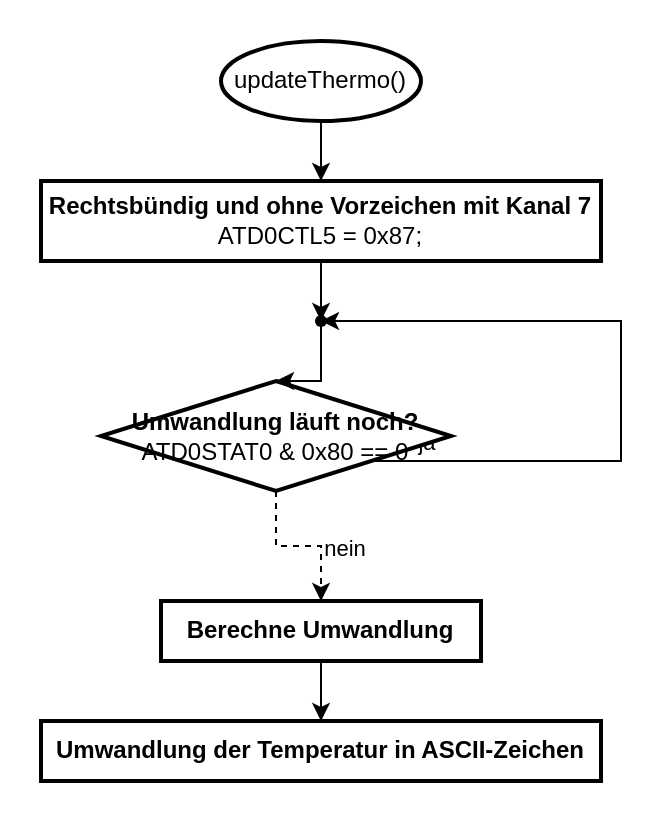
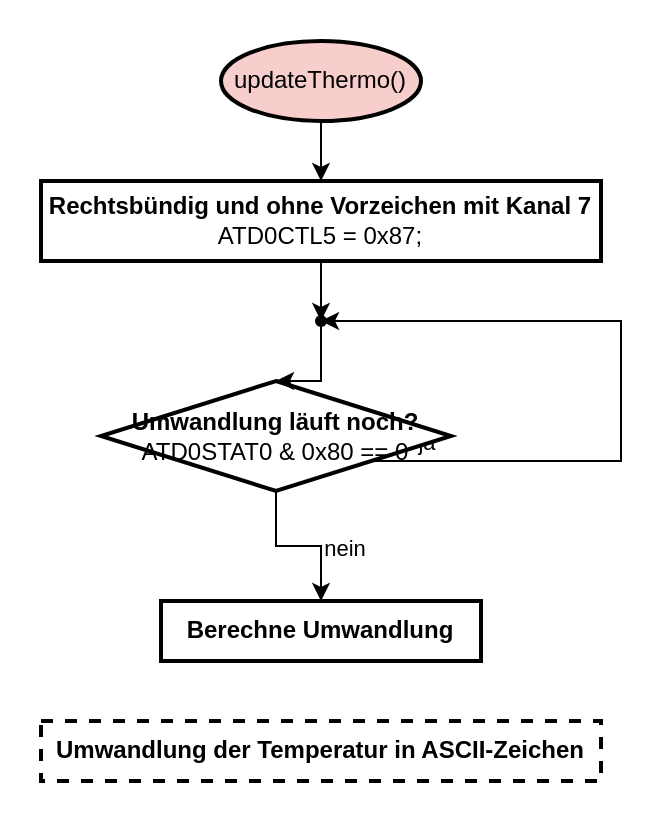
node "updateThermo()": fillcolor #ffffff -> #f8cecc
edge "Umwandlung läuft noch? ATD0STAT0 & 0x80 == 0" -> "Berechne Umwandlung": style dashed -> solid
edge "Berechne Umwandlung" -> "Umwandlung der Temperatur in ASCII-Zeichen": removed
node "Umwandlung der Temperatur in ASCII-Zeichen": style solid -> dashed
